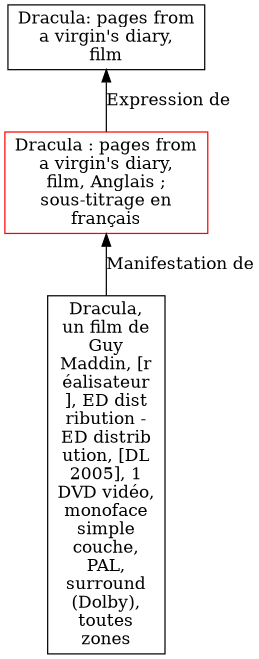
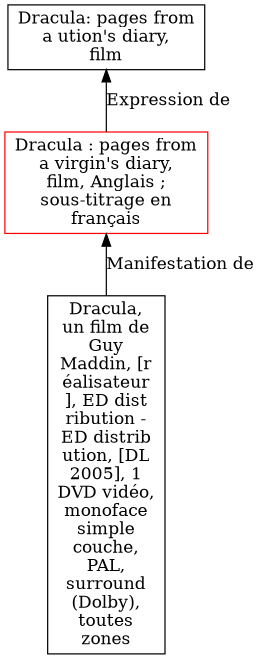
node "Dracula: pages from a virgin's diary, film": label "Dracula: pages from a virgin's diary, film" -> "Dracula: pages from a ution's diary, film"
